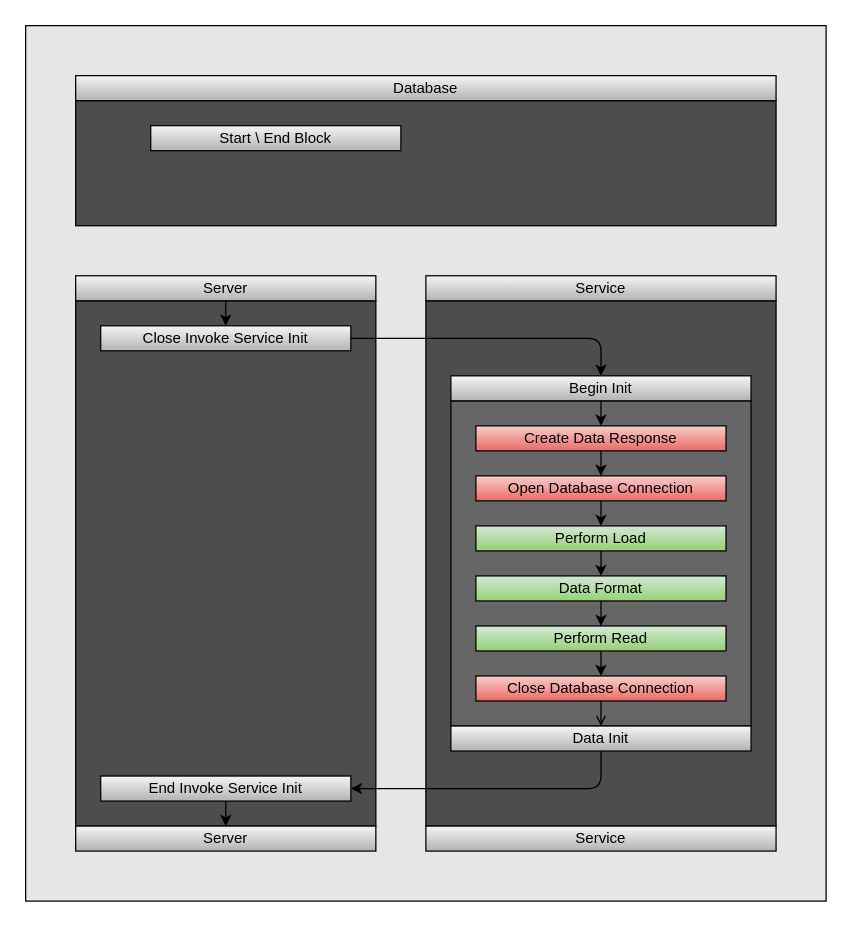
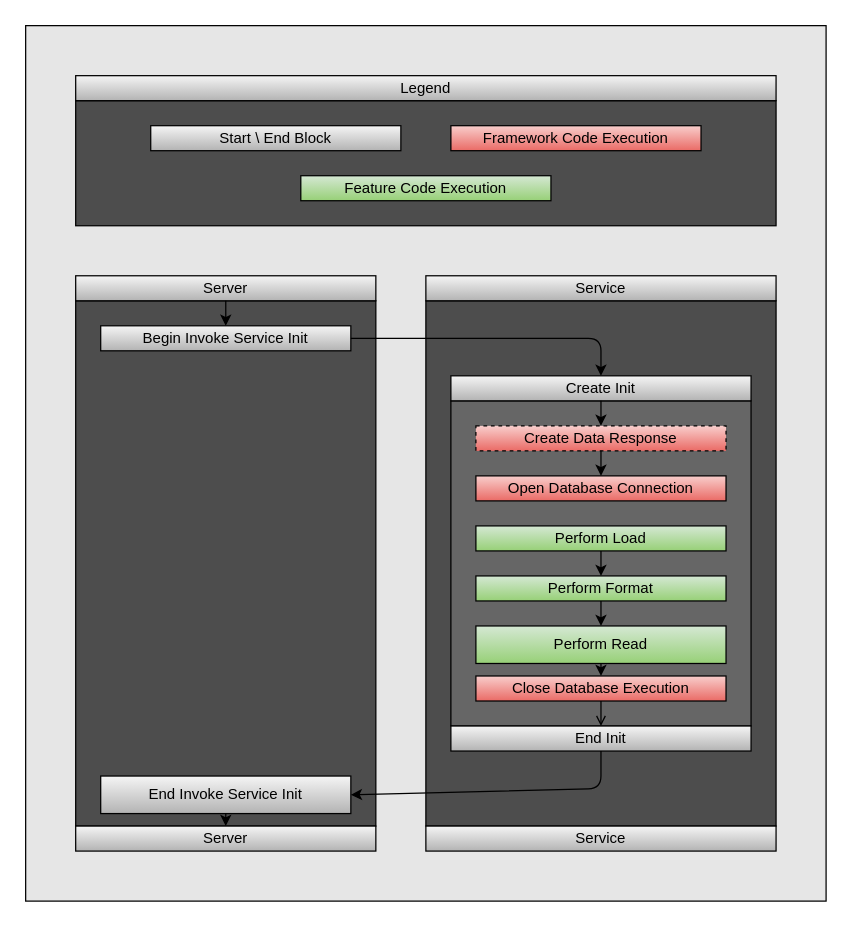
node "Database": label "Database" -> "Legend"
node "Framework Code Execution": added
node "Feature Code Execution": added
node "Close Invoke Service Init": label "Close Invoke Service Init" -> "Begin Invoke Service Init"
node "Begin Init": label "Begin Init" -> "Create Init"
node "Create Data Response": style solid -> dashed
edge "Open Database Connection" -> "Perform Load": removed
node "Data Format": label "Data Format" -> "Perform Format"
node "Perform Read": size 250x25 -> 250x38
node "Close Database Connection": label "Close Database Connection" -> "Close Database Execution"
node "Data Init": label "Data Init" -> "End Init"
node "End Invoke Service Init": size 250x25 -> 250x38
